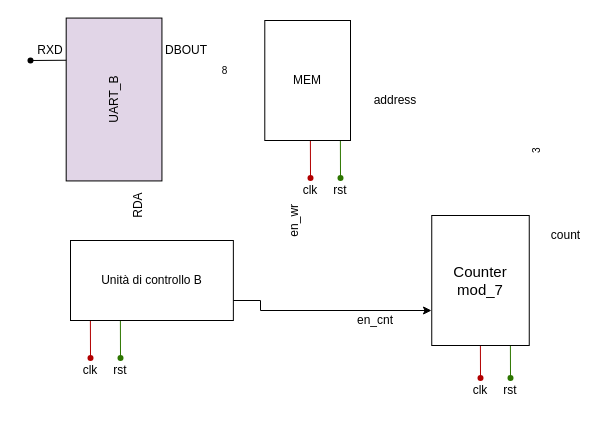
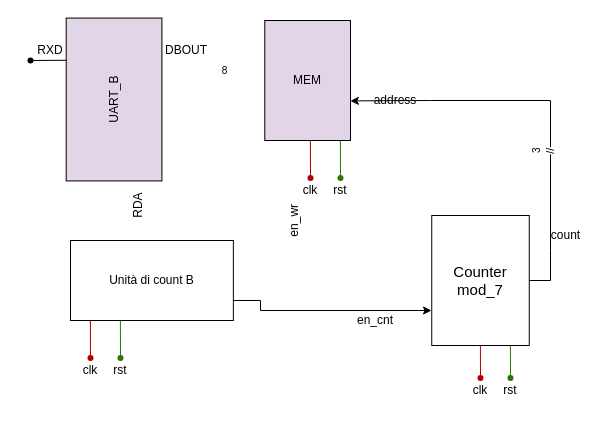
node "MEM": fillcolor #ffffff -> #e1d5e7
edge "Counter mod_7" -> "MEM": added, label "//"
node "Unità di controllo B": label "Unità di controllo B" -> "Unità di count B"
